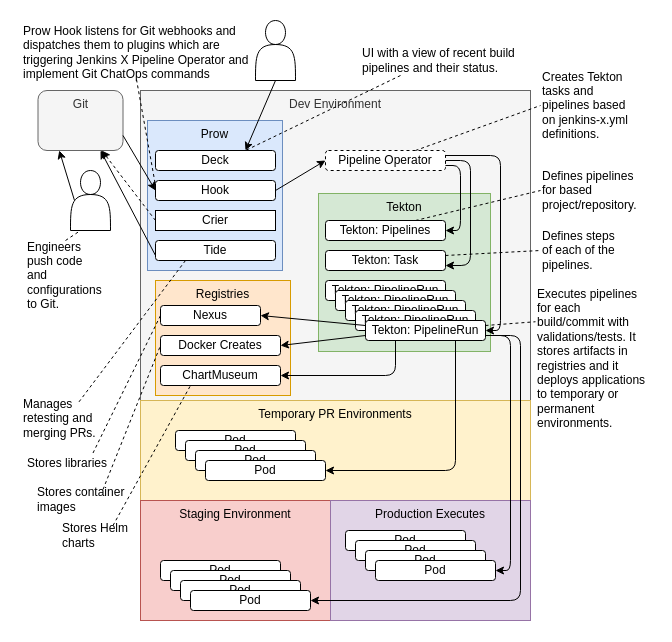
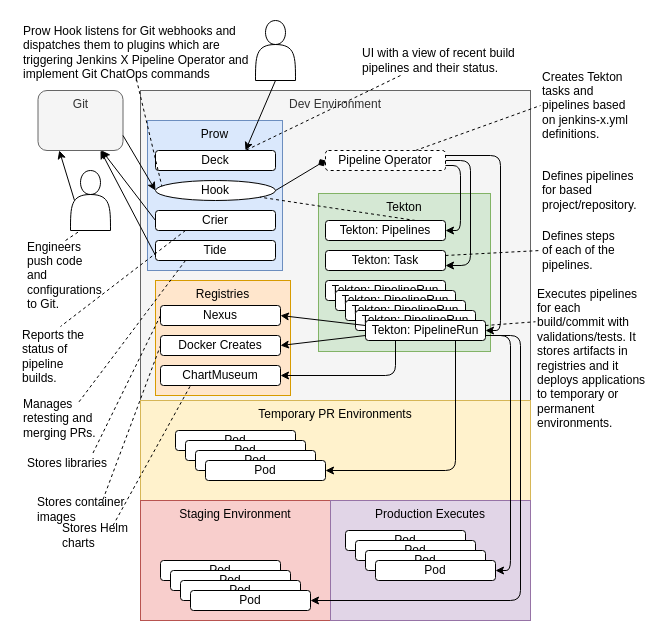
edge "Hook" -> "Pipeline Operator": arrowhead classic -> diamond
edge "Crier" -> "Git": style dashed -> solid
node "Hook": shape rounded rectangle -> ellipse
edge "Defines pipelines for based project/repository." -- "Tekton: Pipelines": now "Hook" -- "Tekton: Pipelines"
node "Crier": shape rectangle -> rounded rectangle
edge "Crier" -- "Reports the status of pipeline builds.": added
node "Nexus": size 100x20 -> 120x20
node "Reports the status of pipeline builds.": added
node "Stores container images": moved (81, 500) -> (81, 510)
